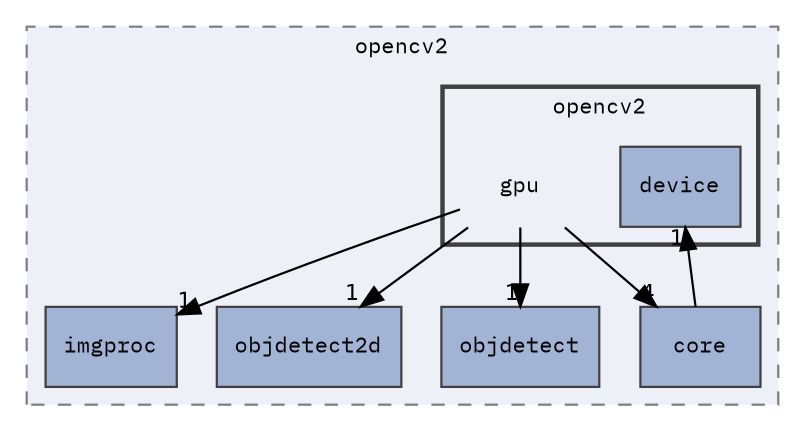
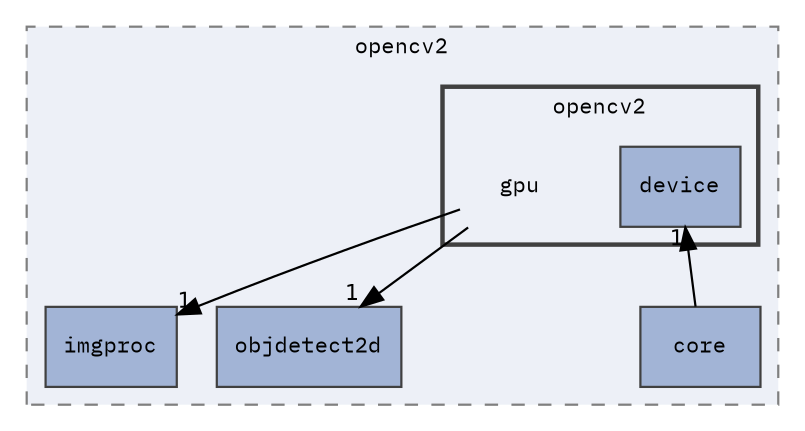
edge "gpu" -> "core": removed
node "objdetect": removed
